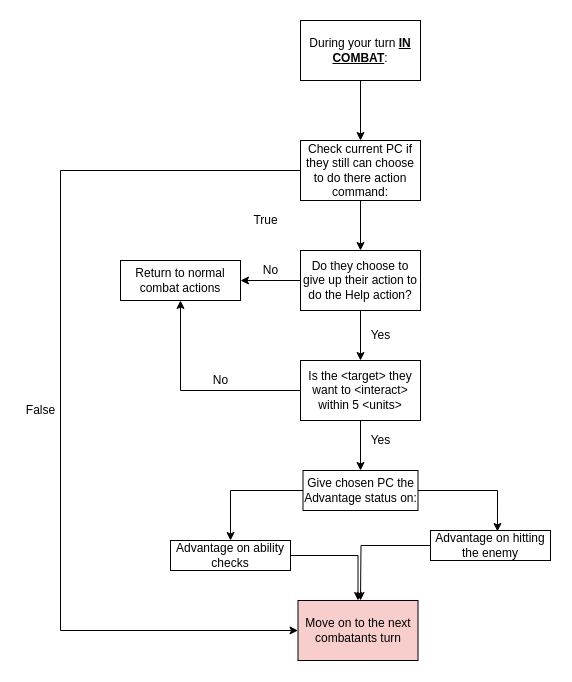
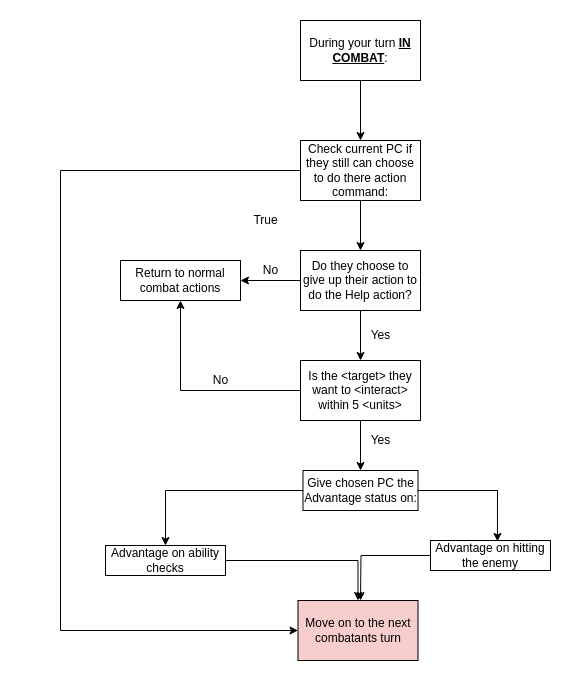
node "False": removed
node "Advantage on hitting the enemy": moved (491, 546) -> (491, 556)
node "Advantage on ability checks": moved (231, 556) -> (166, 561)
